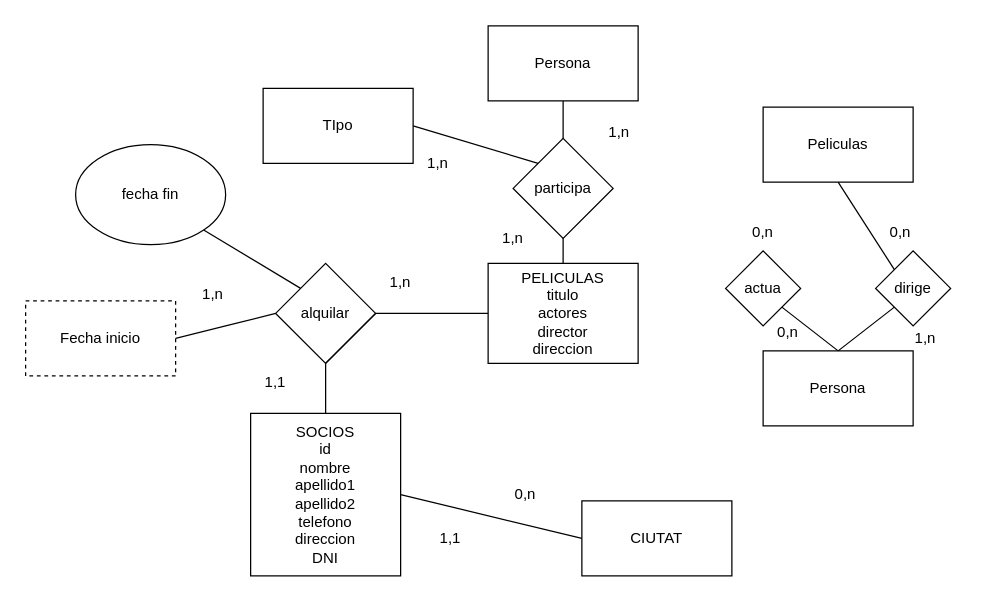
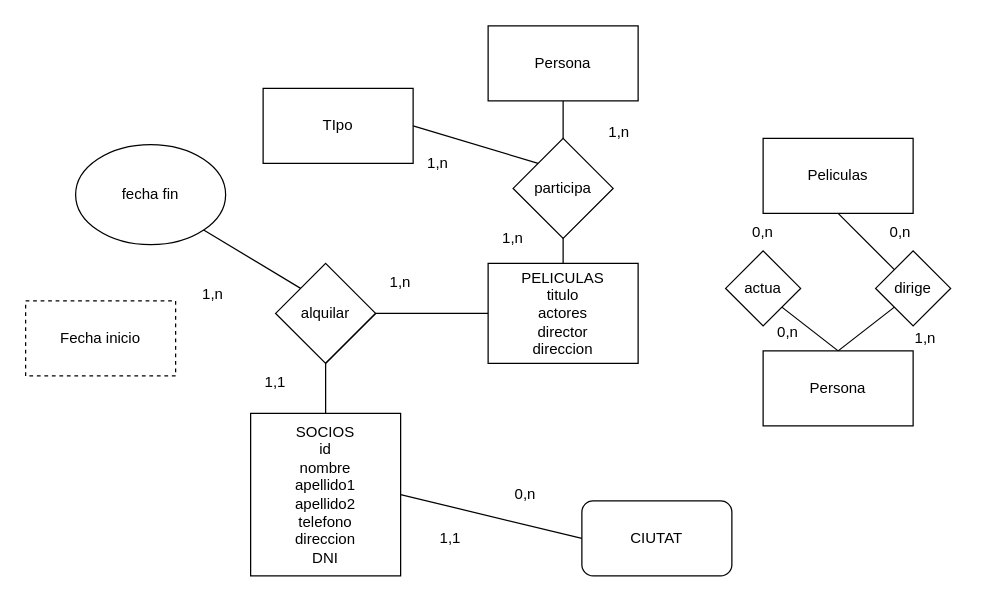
node "Peliculas": moved (838, 144) -> (838, 176)
edge "alquilar" -- "Fecha inicio": removed
node "CIUTAT": shape rectangle -> rounded rectangle
